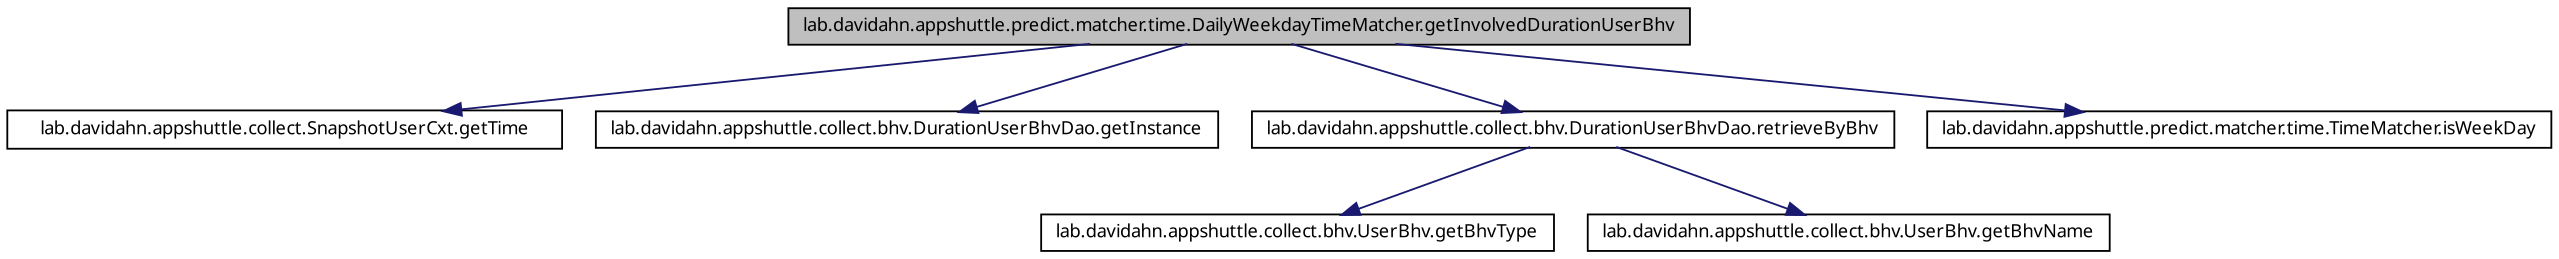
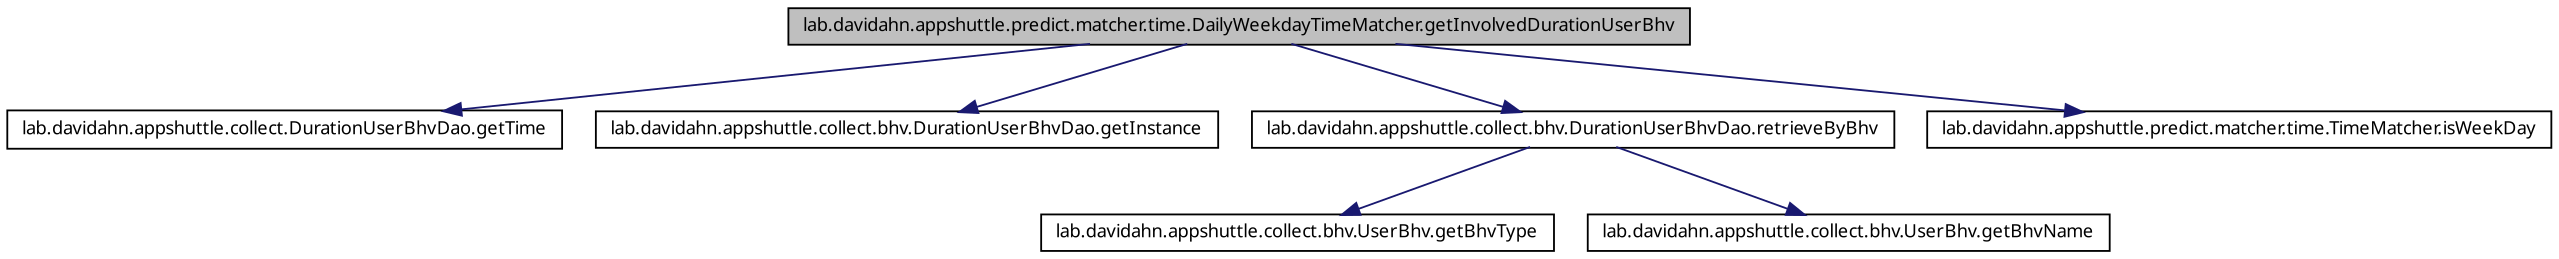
node "lab.davidahn.appshuttle.collect.SnapshotUserCxt.getTime": label "lab.davidahn.appshuttle.collect.SnapshotUserCxt.getTime" -> "lab.davidahn.appshuttle.collect.DurationUserBhvDao.getTime"
